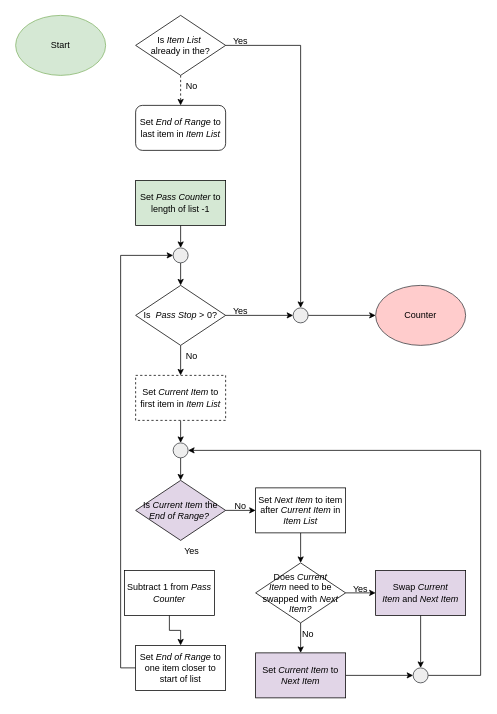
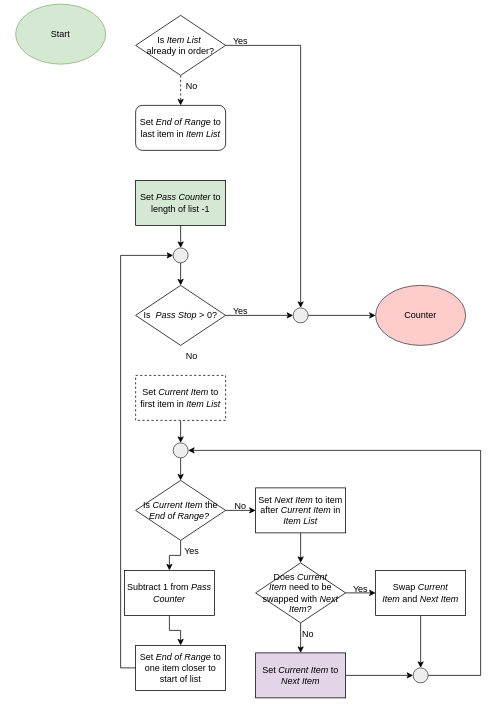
node "Start": moved (60, 45) -> (60, 34)
node "Is Item List already in the?": label "Is Item List already in the?" -> "Is Item List already in order?"
edge "Is Pass Stop > 0?" -> "Set Current Item to first item in Item List": removed
node "Is Current Item the End of Range?": fillcolor #e1d5e7 -> #ffffff
edge "Is Current Item the End of Range?" -> "Subtract 1 from Pass Counter": added
node "Swap Current Item and Next Item": fillcolor #e1d5e7 -> #ffffff
